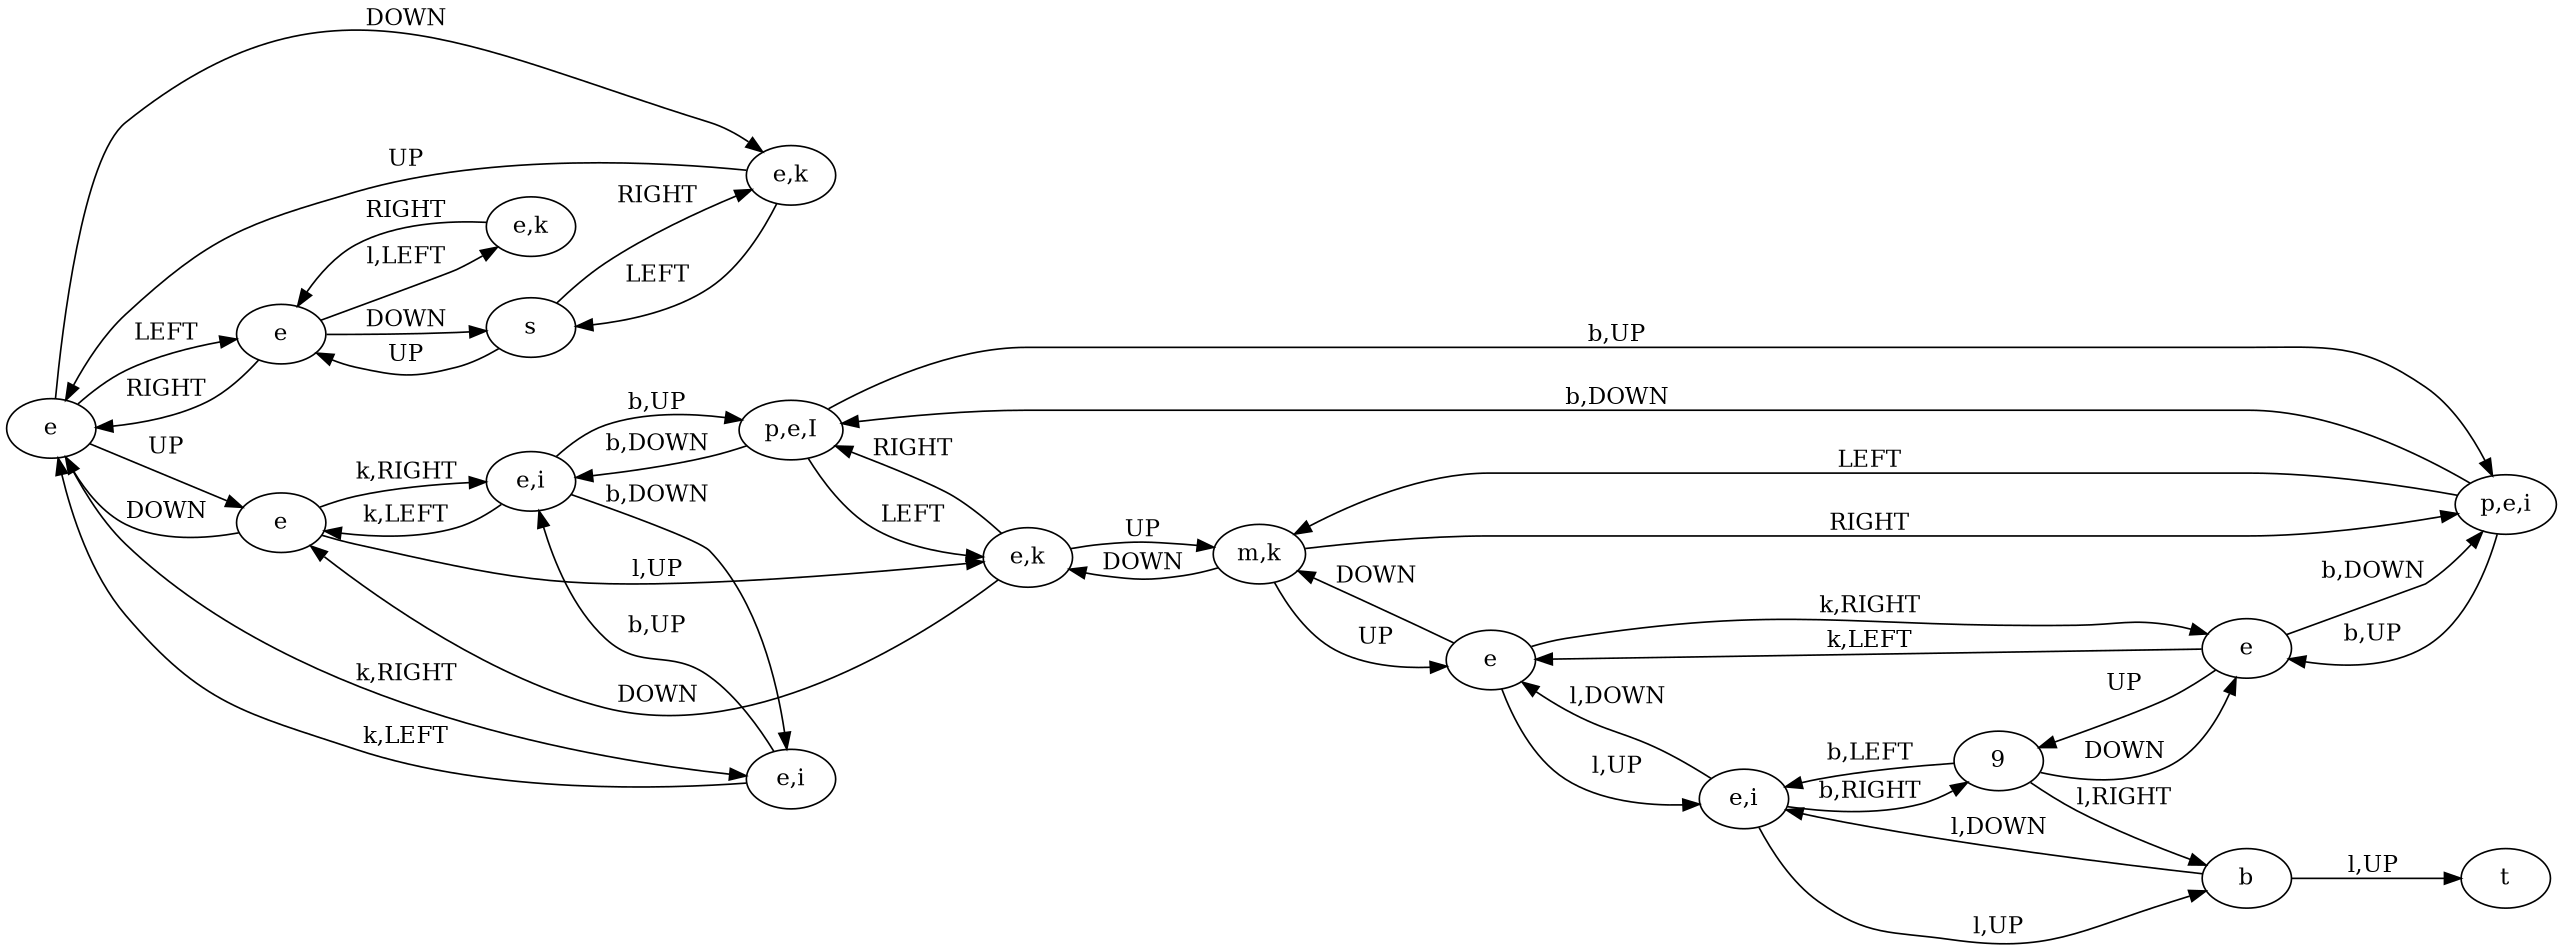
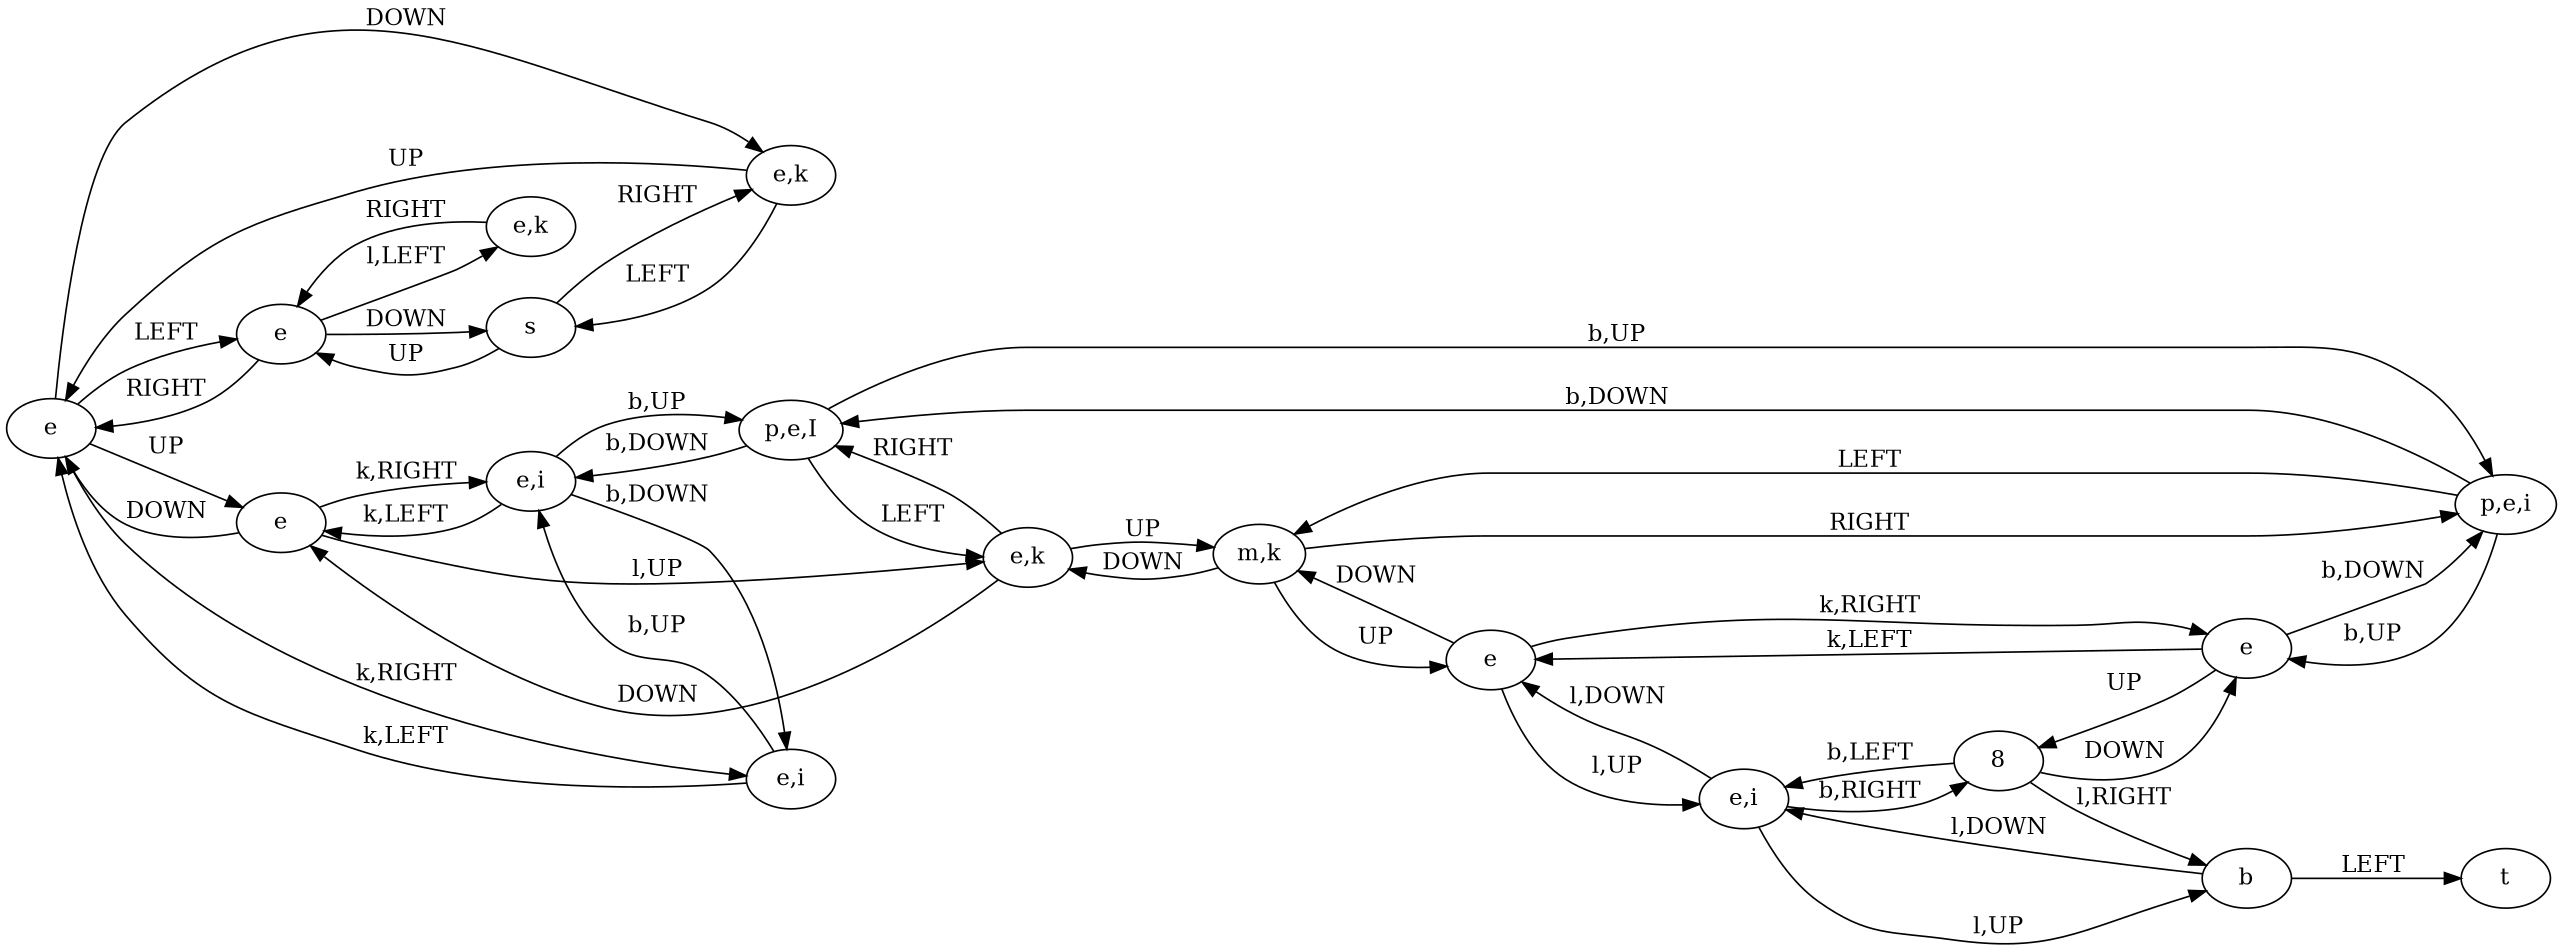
node "9": label "9" -> "8"
edge "b" -> "t": label "l,UP" -> "LEFT"
